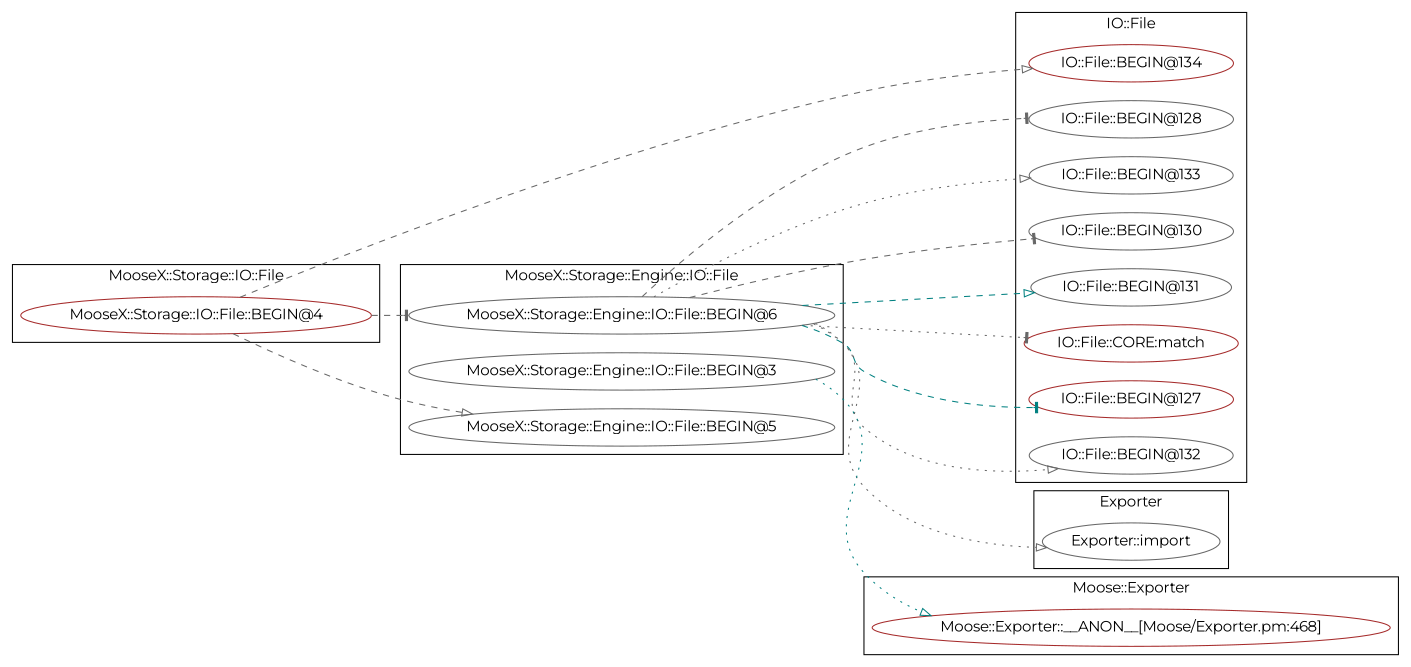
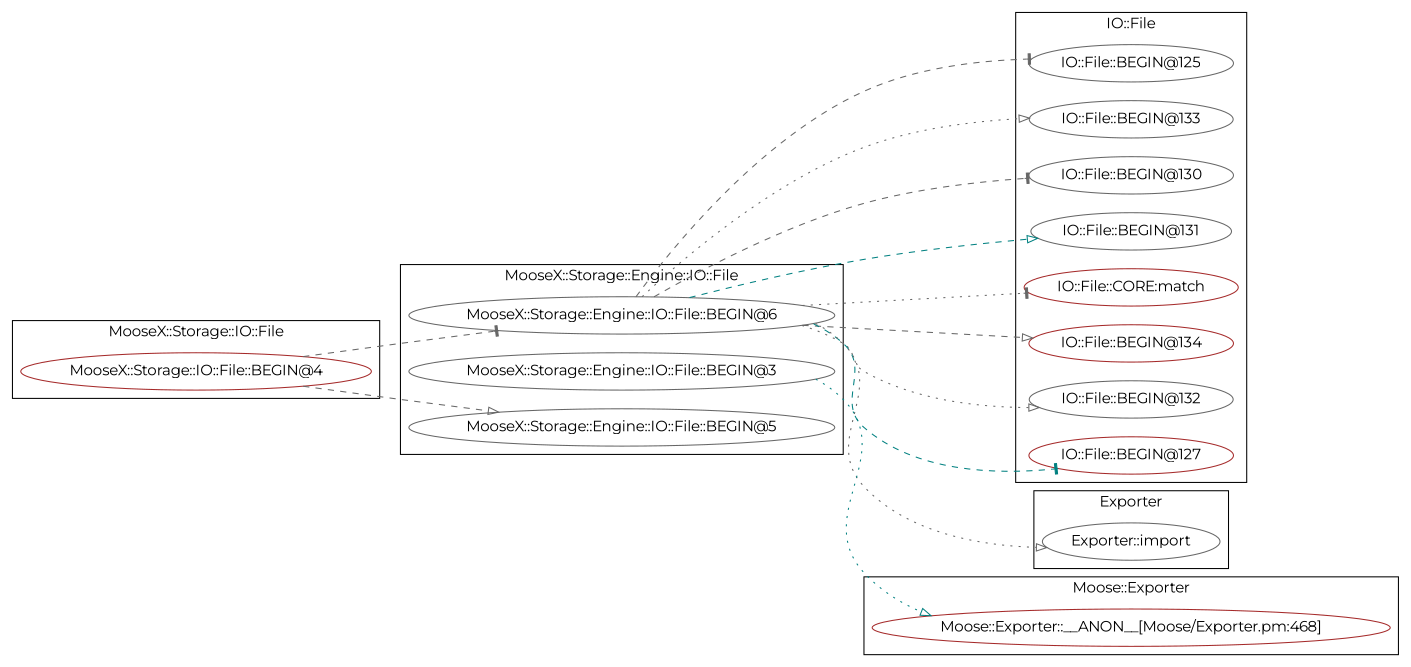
node "IO::File::BEGIN@128": label "IO::File::BEGIN@128" -> "IO::File::BEGIN@125"
edge "MooseX::Storage::IO::File::BEGIN@4" -> "IO::File::BEGIN@134": now "MooseX::Storage::Engine::IO::File::BEGIN@6" -> "IO::File::BEGIN@134"
